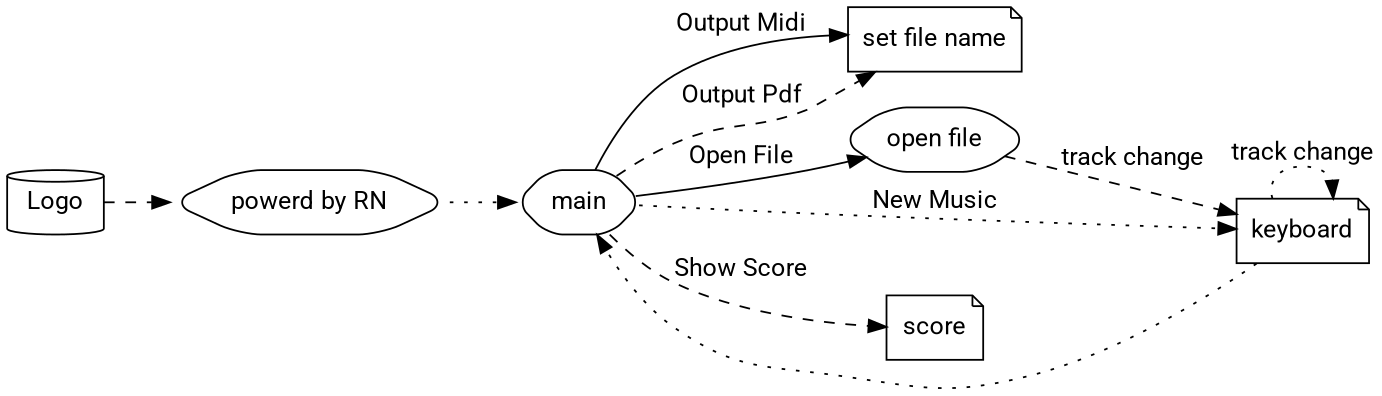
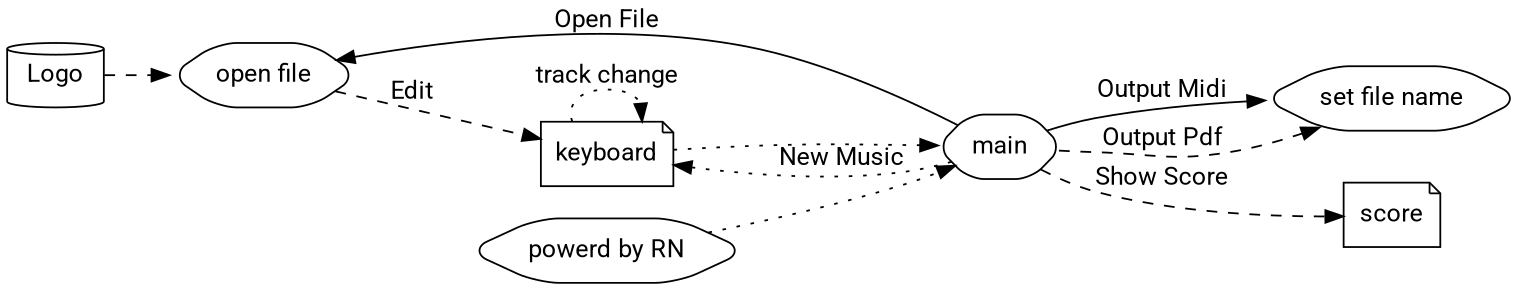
node "set file name": shape note -> hexagon
edge "open file" -> "keyboard": label "track change" -> "Edit"
edge "Logo" -> "powerd by RN": now "Logo" -> "open file"
